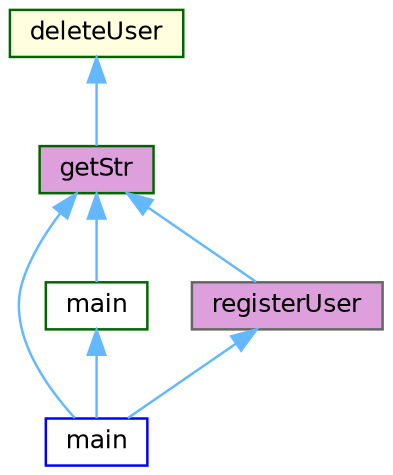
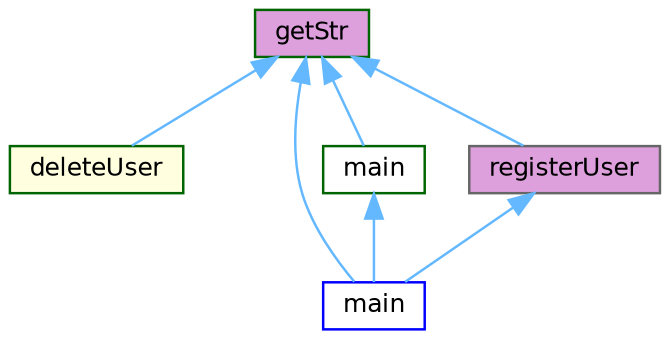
edge "getStr" -> "deleteUser": reversed
